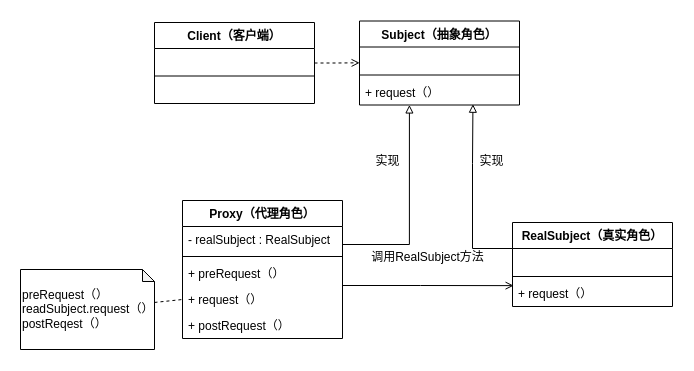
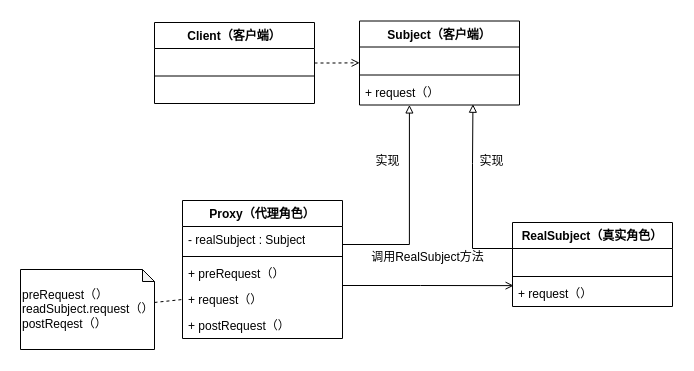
node "Subject（抽象角色）": label "Subject（抽象角色）" -> "Subject（客户端）"
node "- realSubject : RealSubject": label "- realSubject : RealSubject" -> "- realSubject : Subject"
